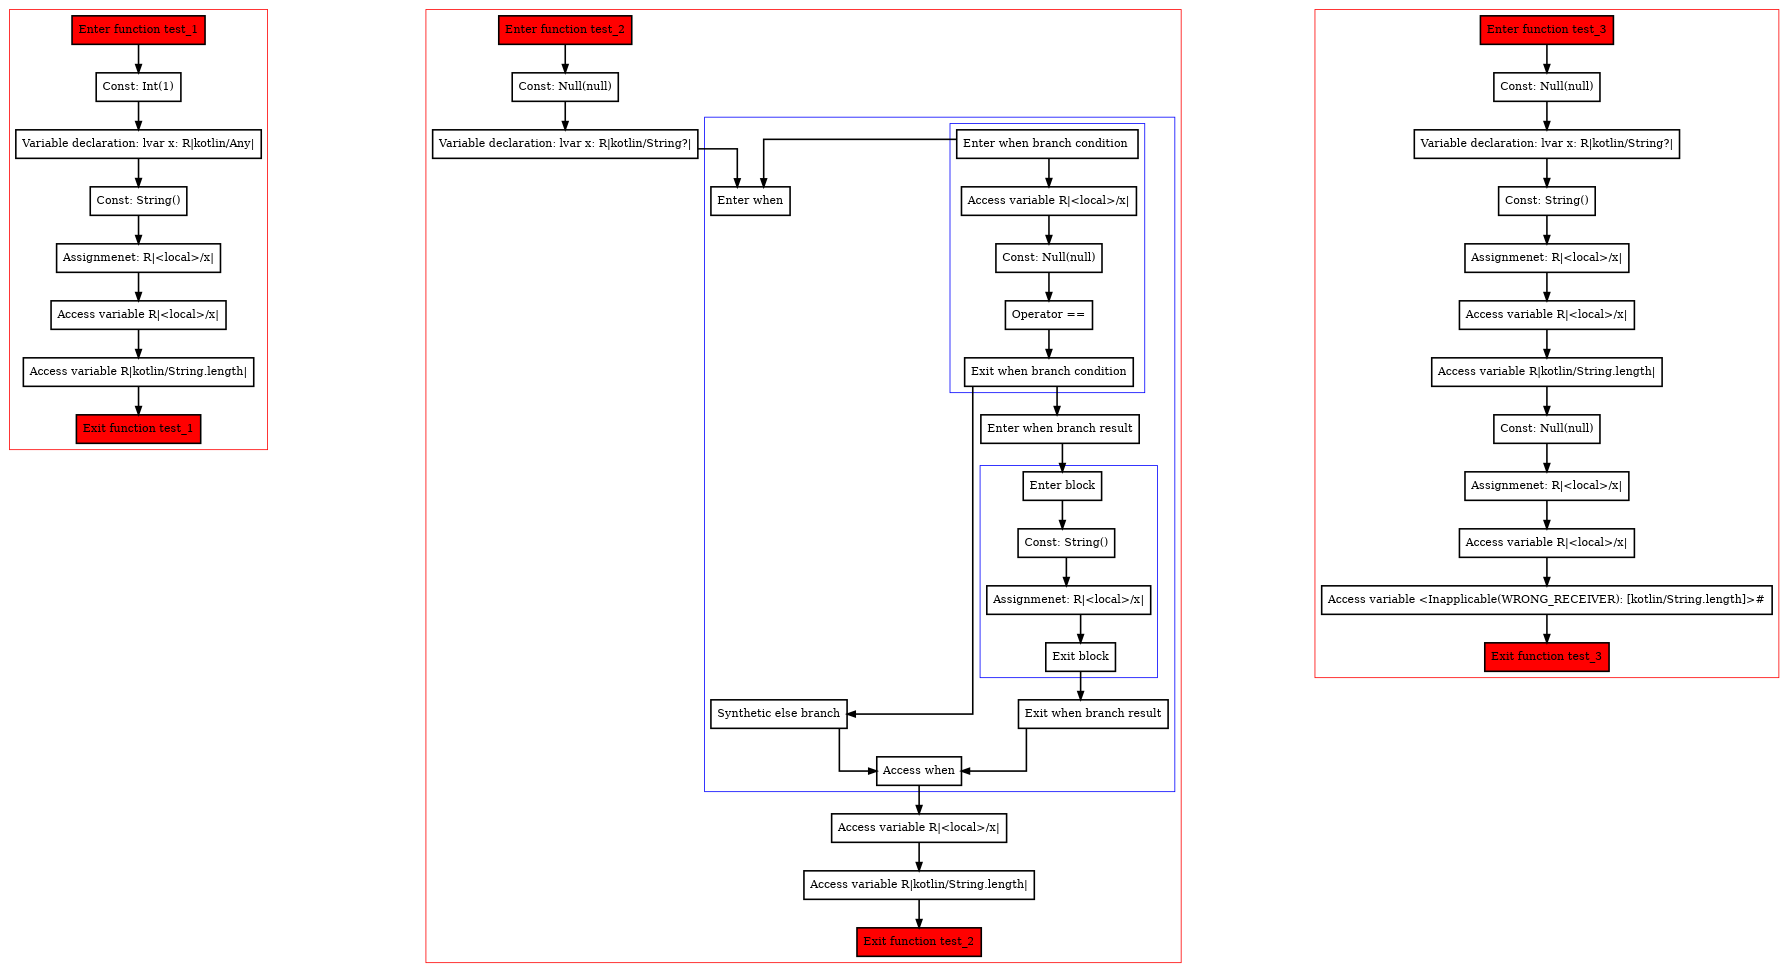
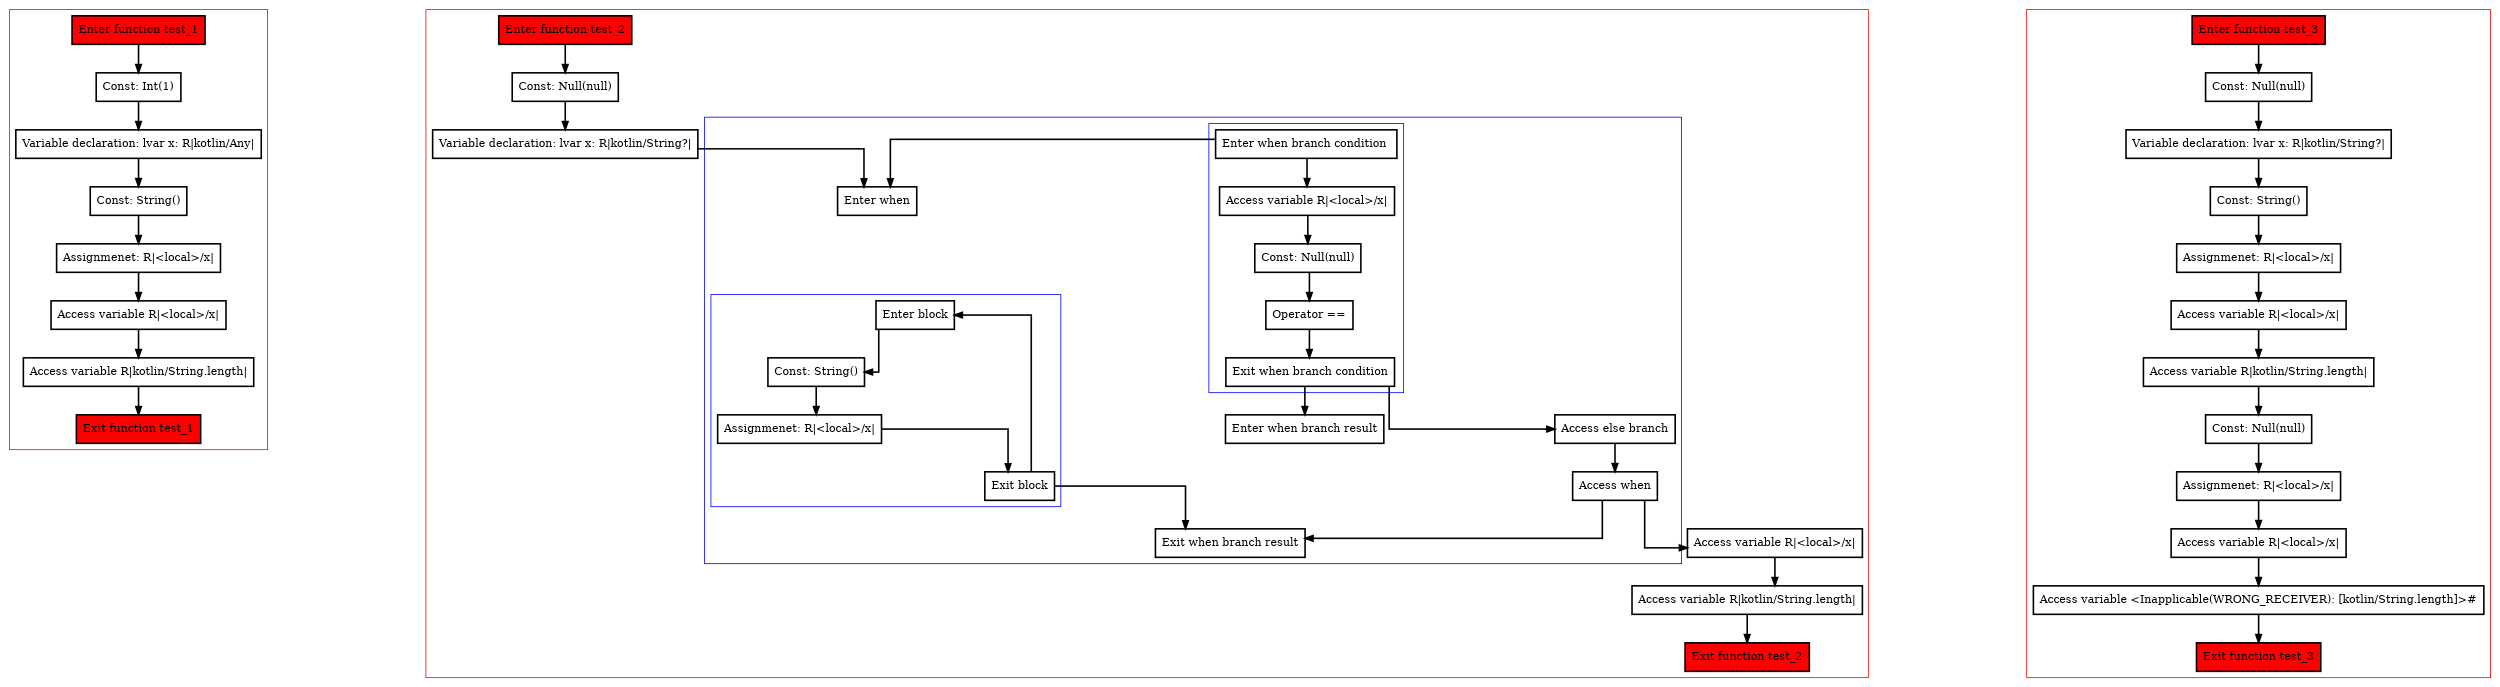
edge "Enter when branch result" -> "Enter block": now "Exit block" -> "Enter block"
node "Synthetic else branch": label "Synthetic else branch" -> "Access else branch"
edge "Exit when branch result" -> "Access when": reversed
